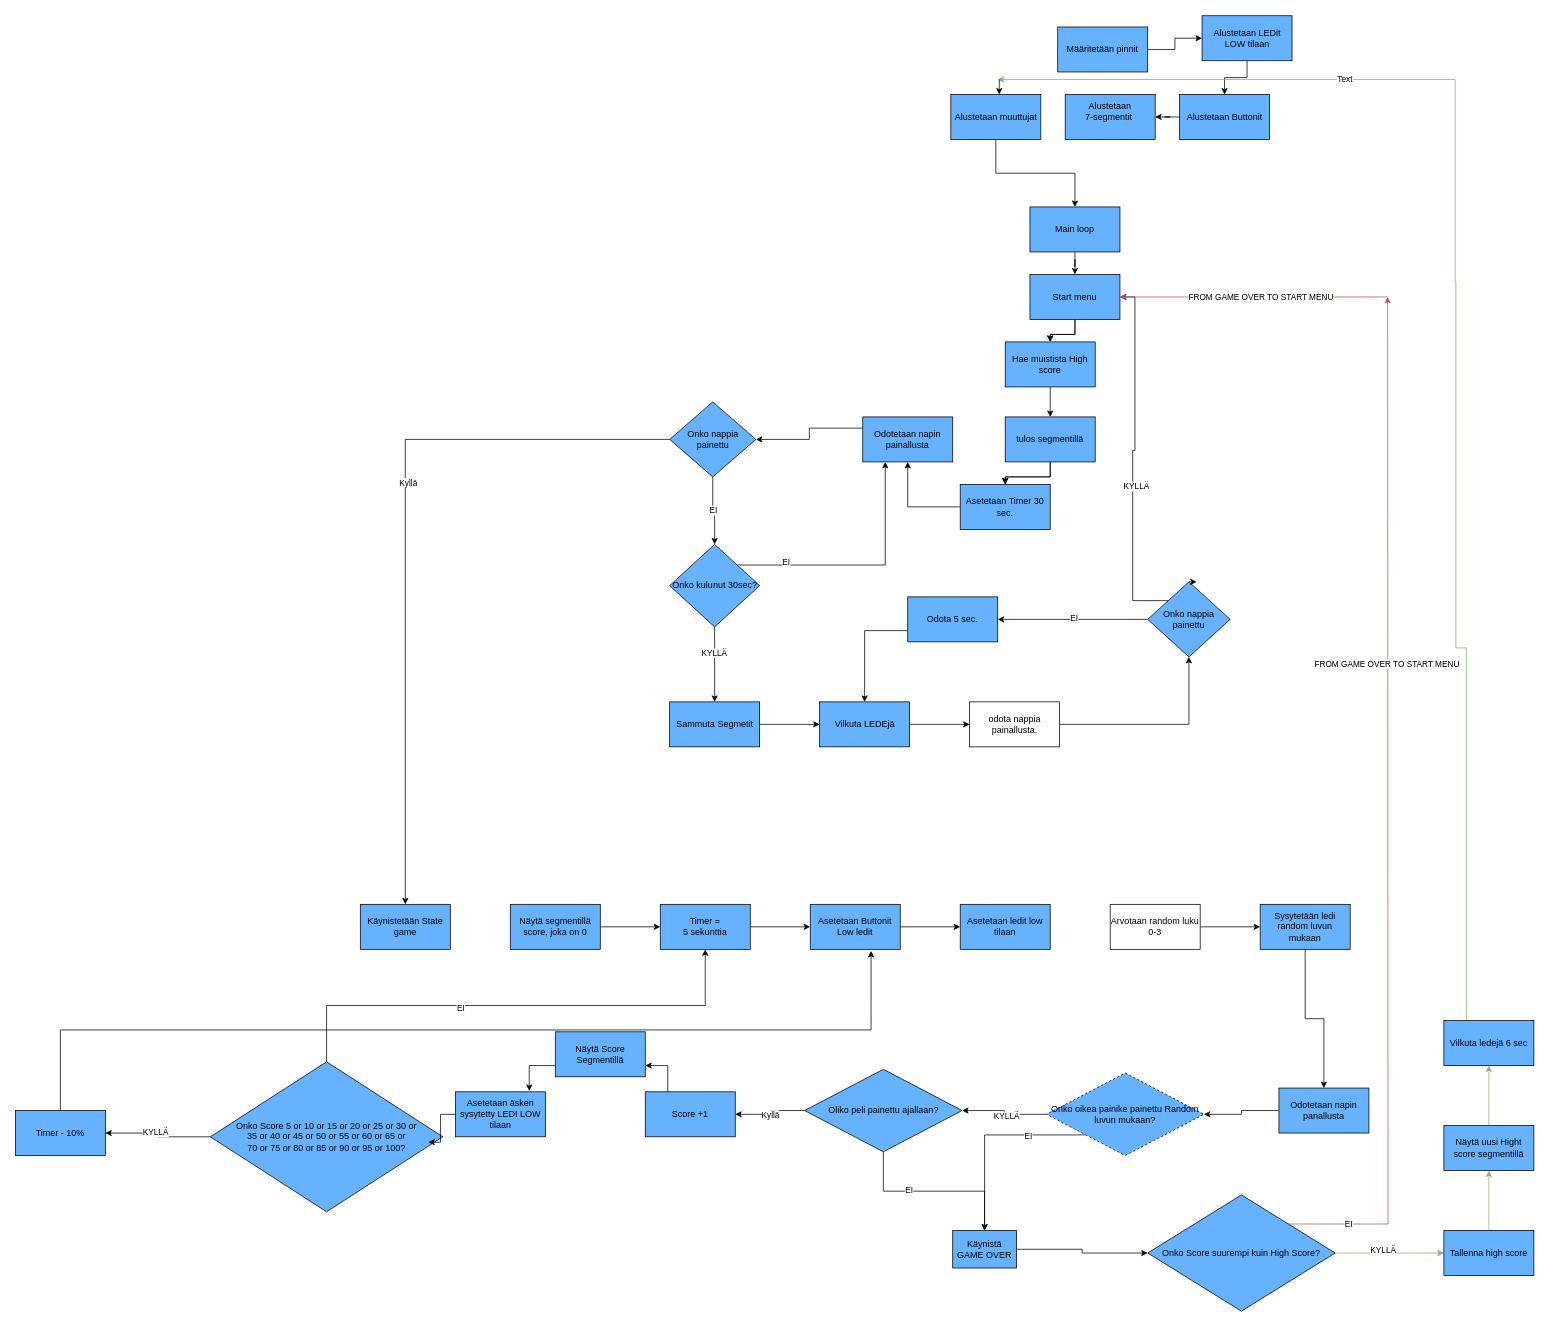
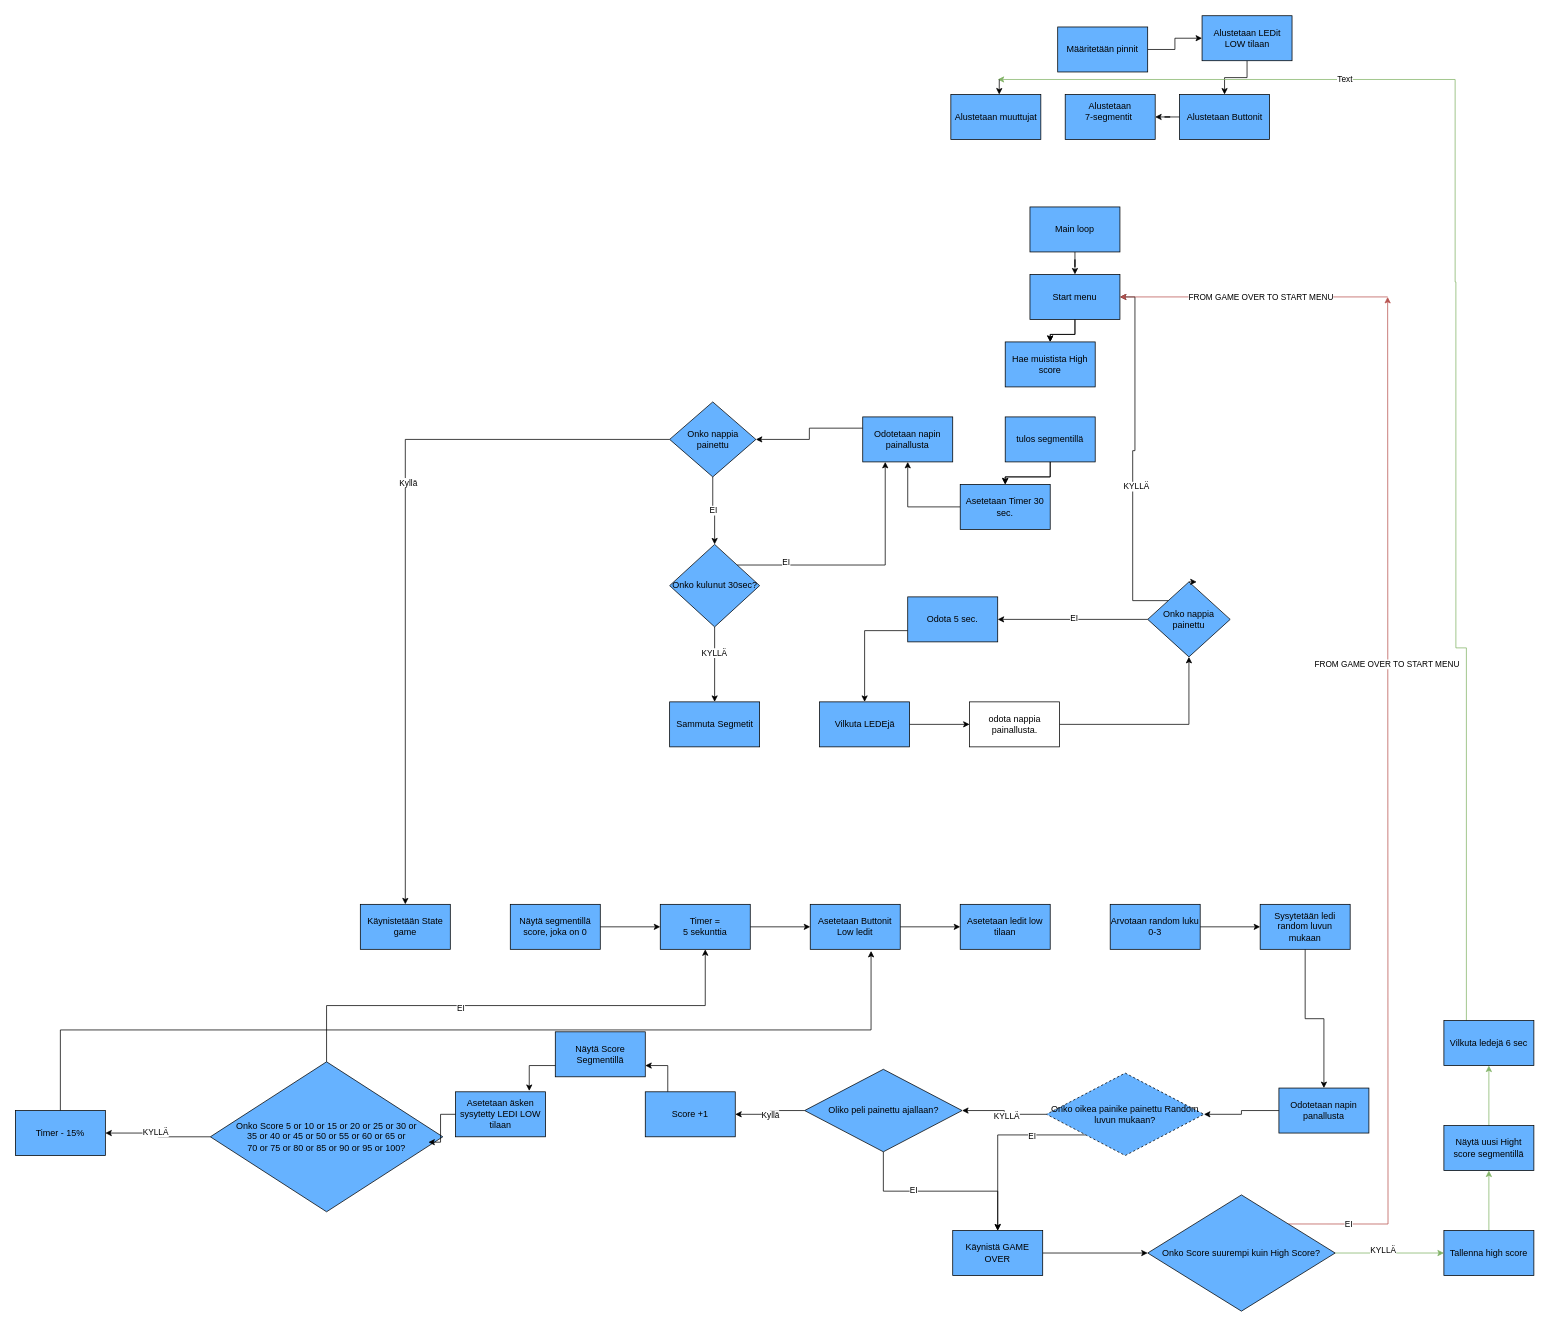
edge "Alustetaan muuttujat" -> "Main loop": removed
edge "Hae muistista High score" -> "tulos segmentillä": removed
edge "Sammuta Segmetit" -> "Vilkuta LEDEjä": removed
node "Arvotaan random luku 0-3": fillcolor #ffffff -> #66b2ff
node "Timer - 10%": label "Timer - 10%" -> "Timer - 15%"
node "Käynistä GAME OVER": size 64x38 -> 90x45
